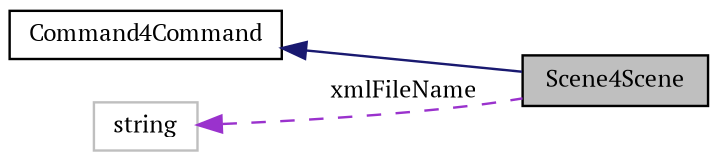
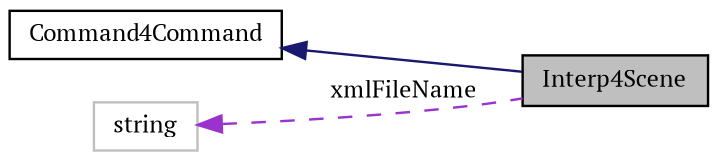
node "Scene4Scene": label "Scene4Scene" -> "Interp4Scene"
